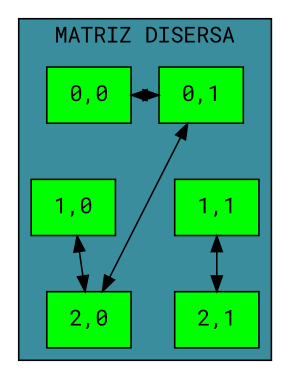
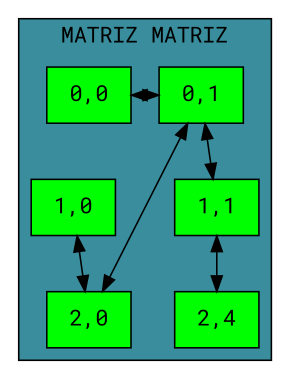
cluster "MATRIZ DISERSA": label "MATRIZ DISERSA" -> "MATRIZ MATRIZ"
edge "0,1" -- "1,1": added
node "2,1": label "2,1" -> "2,4"
